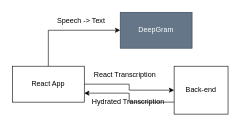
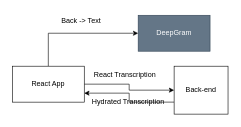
node "Speech -> Text": label "Speech -> Text" -> "Back -> Text"
node "DeepGram": moved (156, 30) -> (174, 33)
